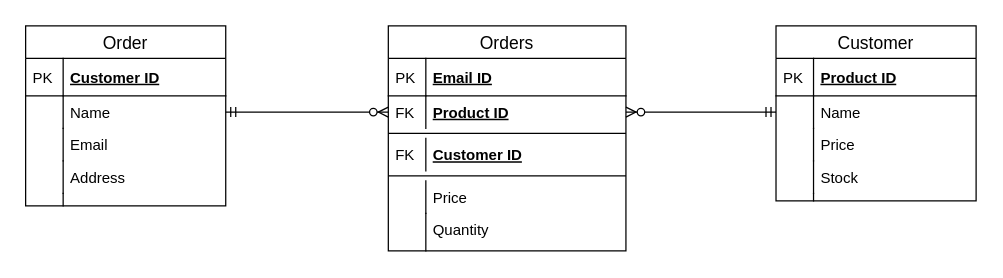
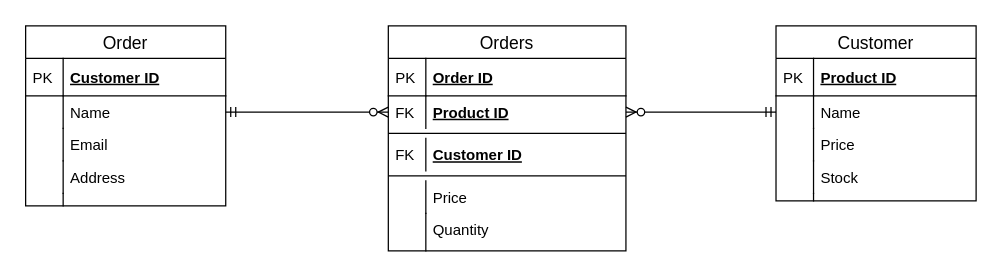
node "Email ID": label "Email ID" -> "Order ID"
